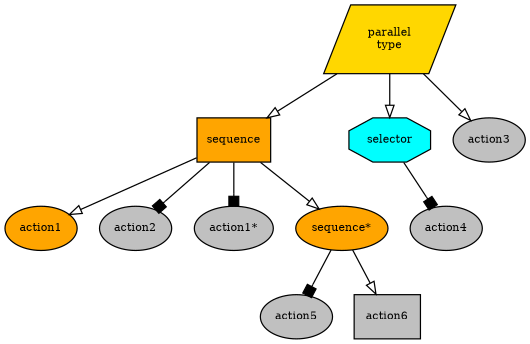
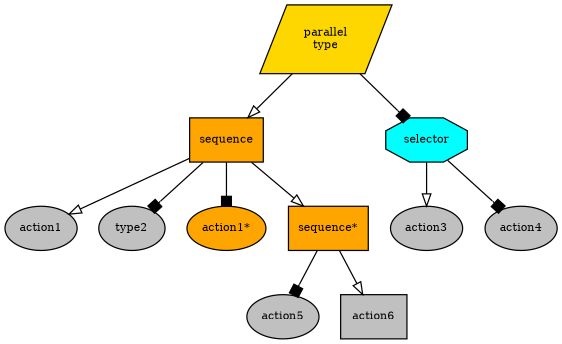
edge "parallel type" -> "selector": arrowhead onormal -> box
edge "parallel type" -> "action3": now "selector" -> "action3"
node "action1": fillcolor orange -> gray
node "action2": label "action2" -> "type2"
node "action1*": fillcolor gray -> orange
node "sequence*": shape ellipse -> box
